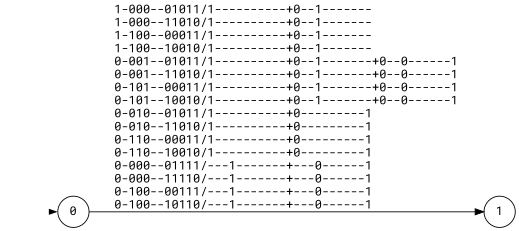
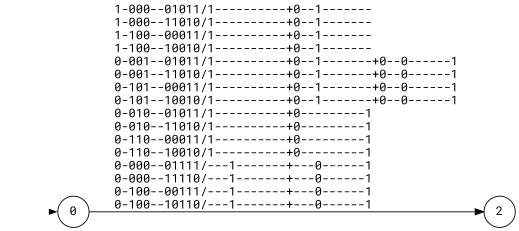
node "1": label "1" -> "2"
